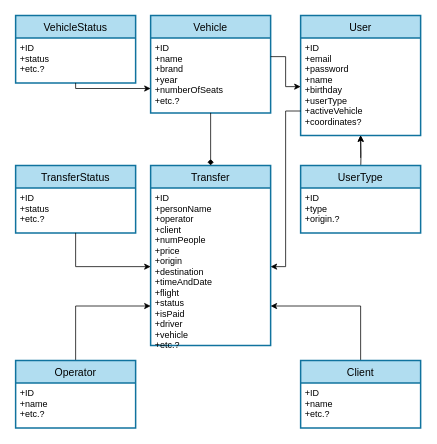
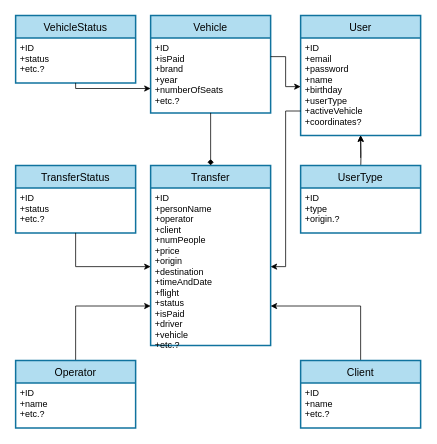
node "+ID +name +brand +year +numberOfSeats +etc.?": label "+ID +name +brand +year +numberOfSeats +etc.?" -> "+ID +isPaid +brand +year +numberOfSeats +etc.?"
